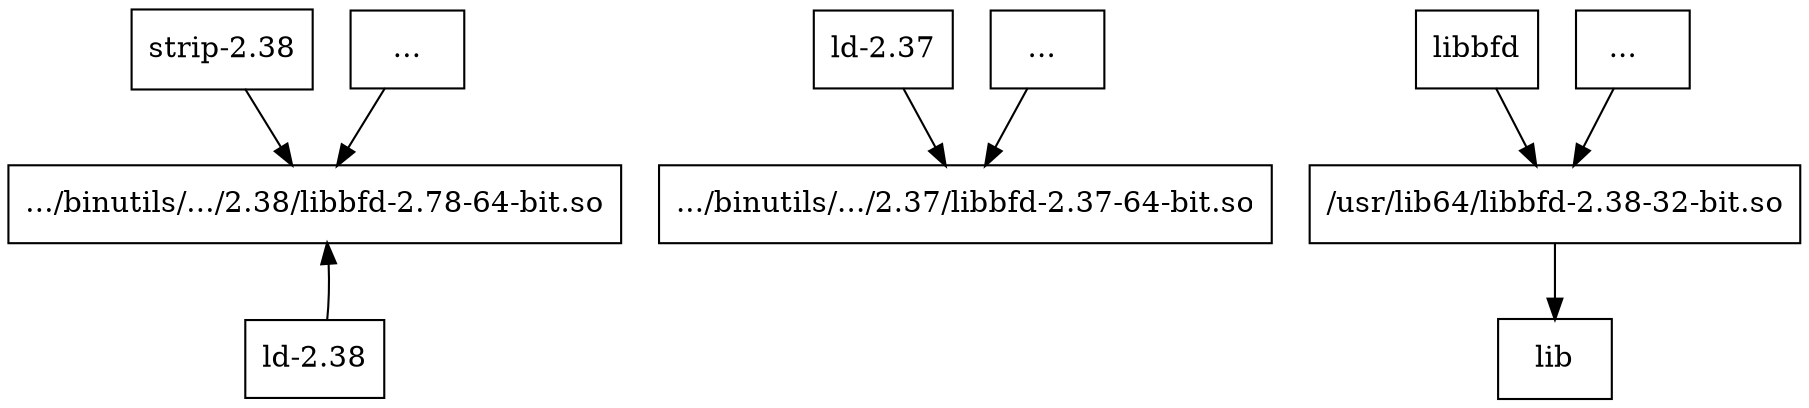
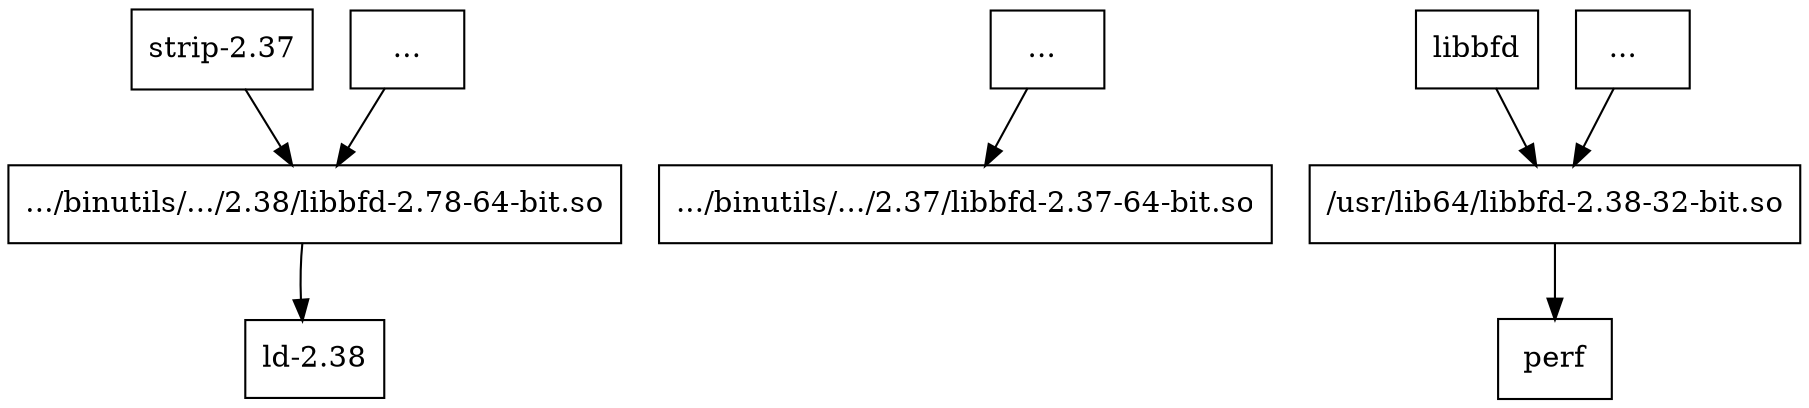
node "strip-2.38": label "strip-2.38" -> "strip-2.37"
node "ld-2.37": removed
edge "ld-2.38" -> ".../binutils/.../2.38/libbfd-2.78-64-bit.so": reversed
node "lib": label "lib" -> "perf"
